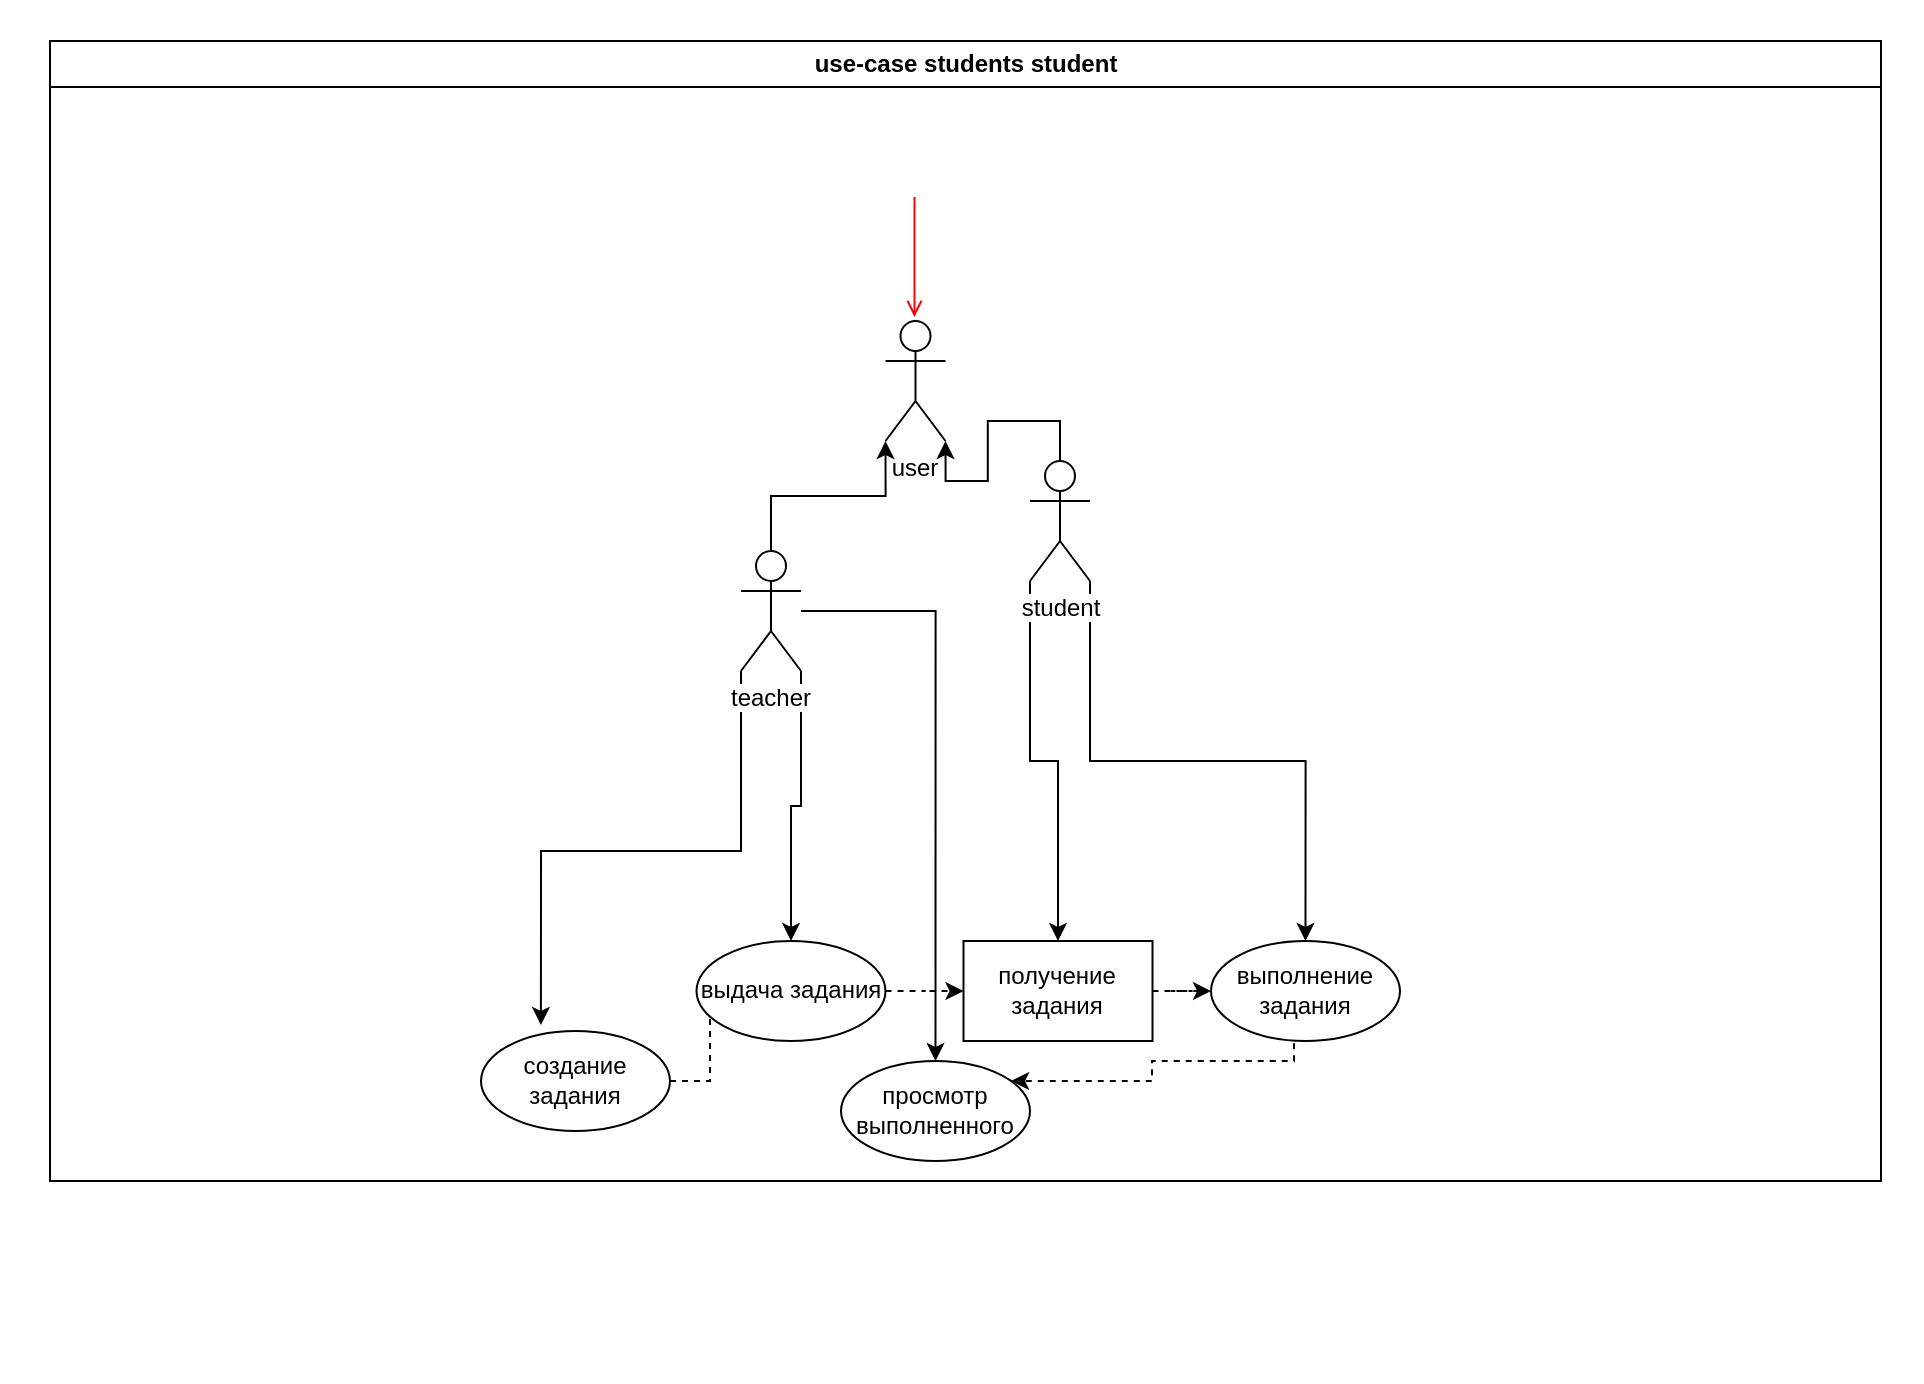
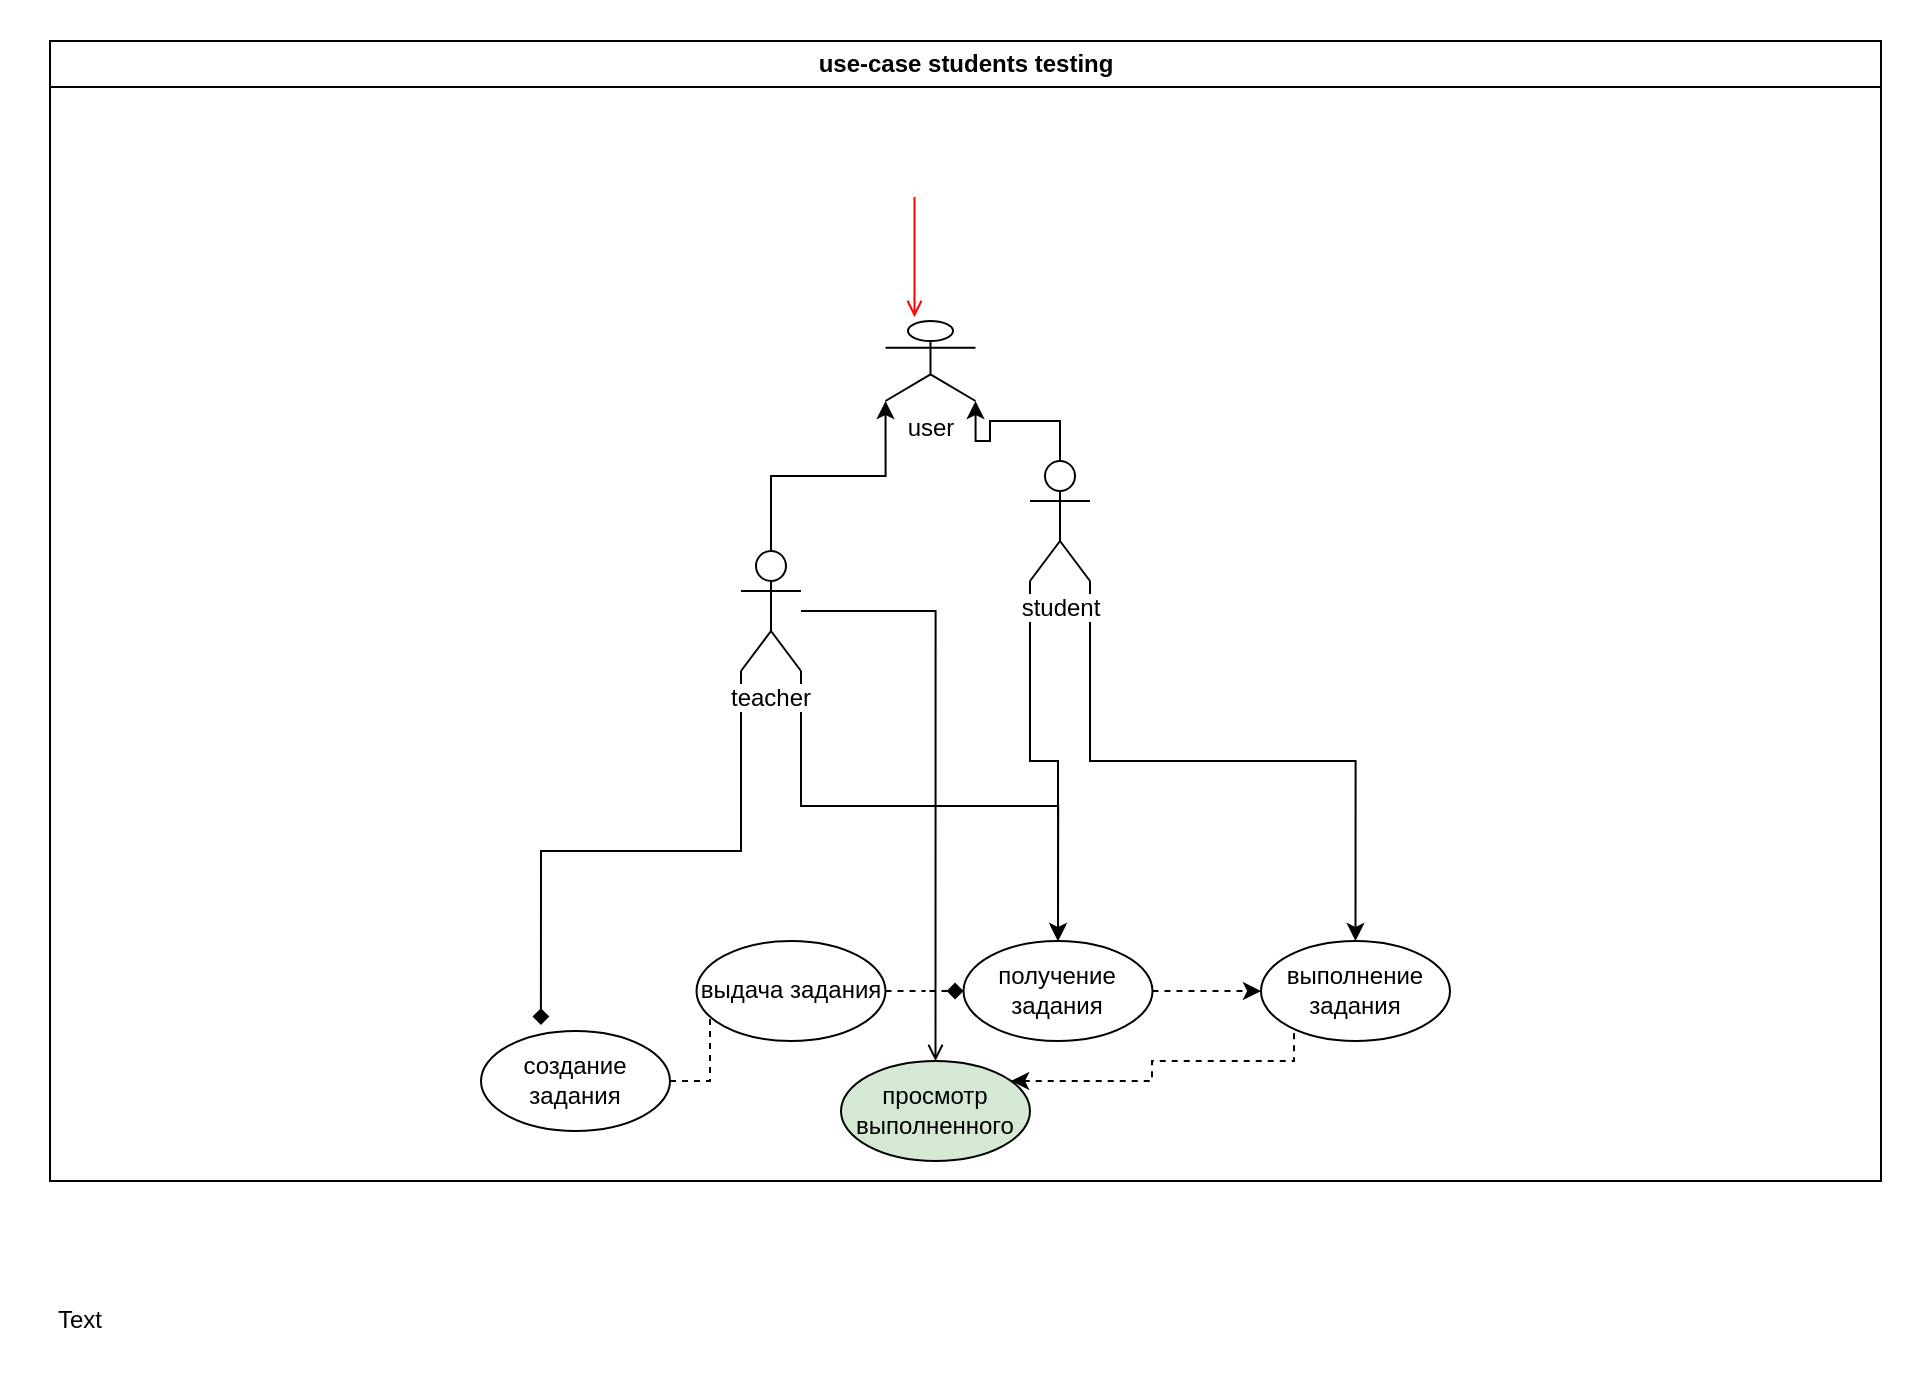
node "use-case students student": label "use-case students student" -> "use-case students testing"
node "user": size 60x120 -> 90x80
edge "student" -> "получение задания": arrowhead classic -> open
edge "teacher" -> "выдача задания": now "teacher" -> "получение задания"
edge "выдача задания" -> "получение задания": arrowhead classic -> diamond
node "получение задания": shape rectangle -> ellipse
node "выполнение задания": moved (1306, 991) -> (1356, 991)
edge "teacher" -> "создание задания": arrowhead classic -> diamond
edge "teacher" -> "просмотр выполненного": arrowhead classic -> open
node "просмотр выполненного": fillcolor #ffffff -> #d5e8d4
node "Text": added
